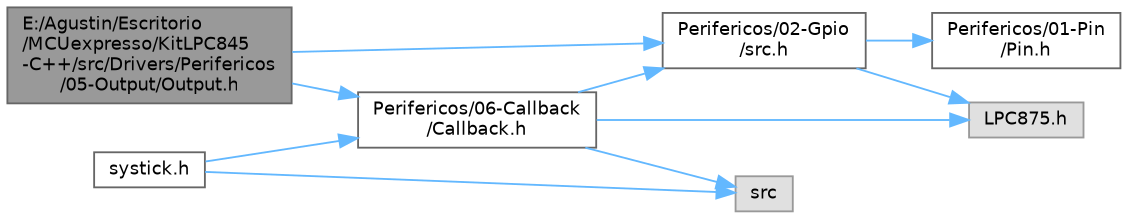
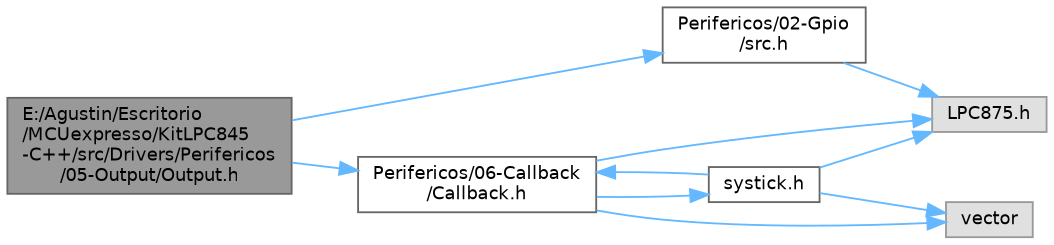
node "Perifericos/01-Pin /Pin.h": removed
edge "Perifericos/06-Callback /Callback.h" -> "Perifericos/02-Gpio /src.h": now "Perifericos/06-Callback /Callback.h" -> "systick.h"
edge "systick.h" -> "LPC875.h": added
node "src": label "src" -> "vector"
